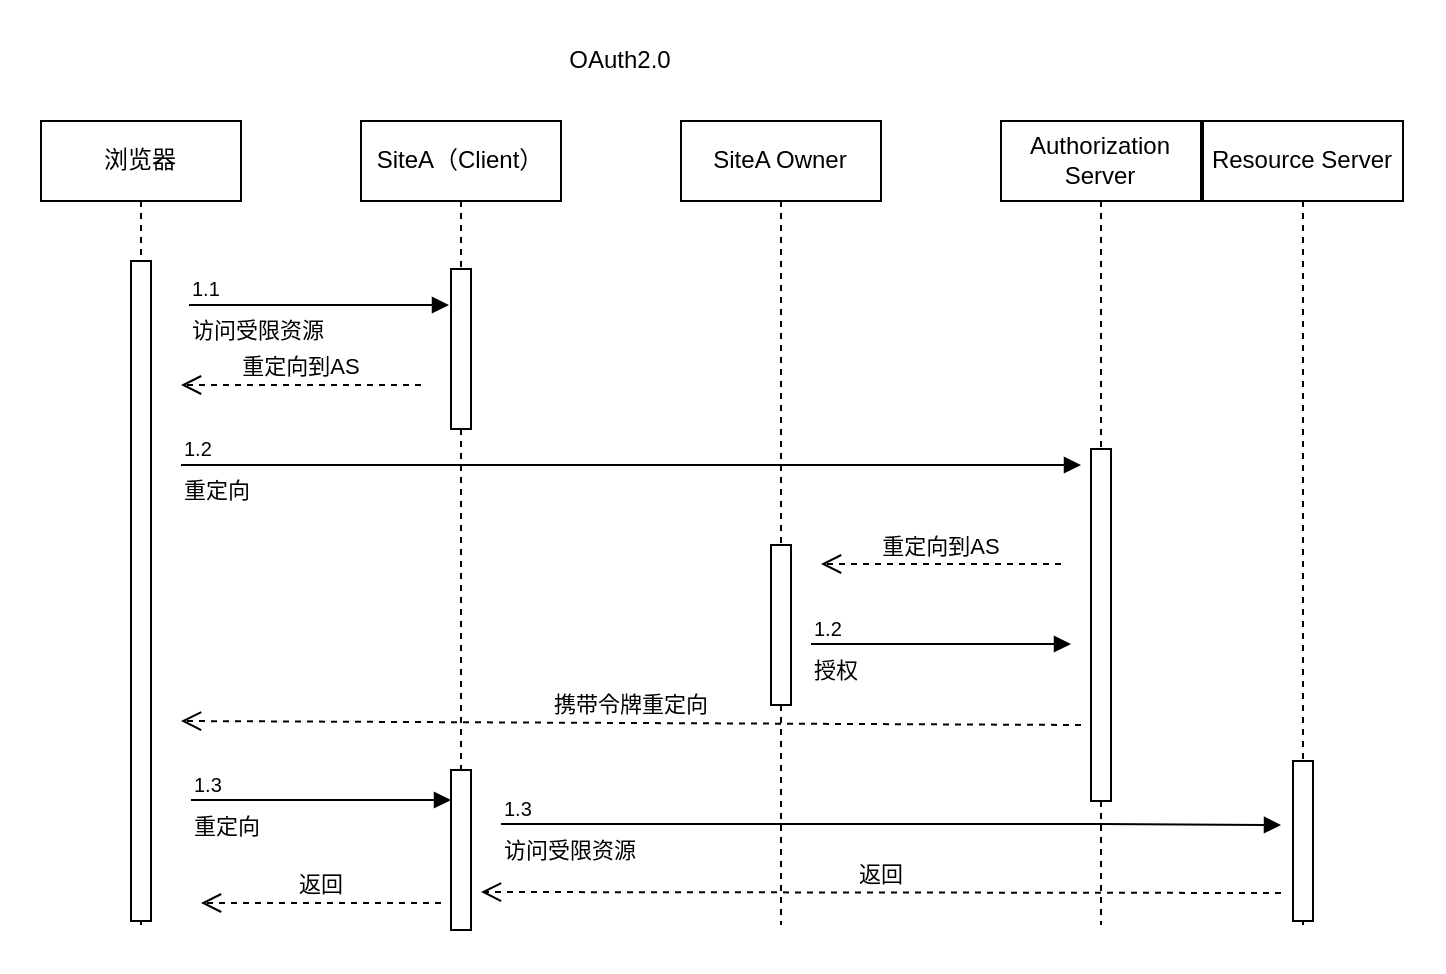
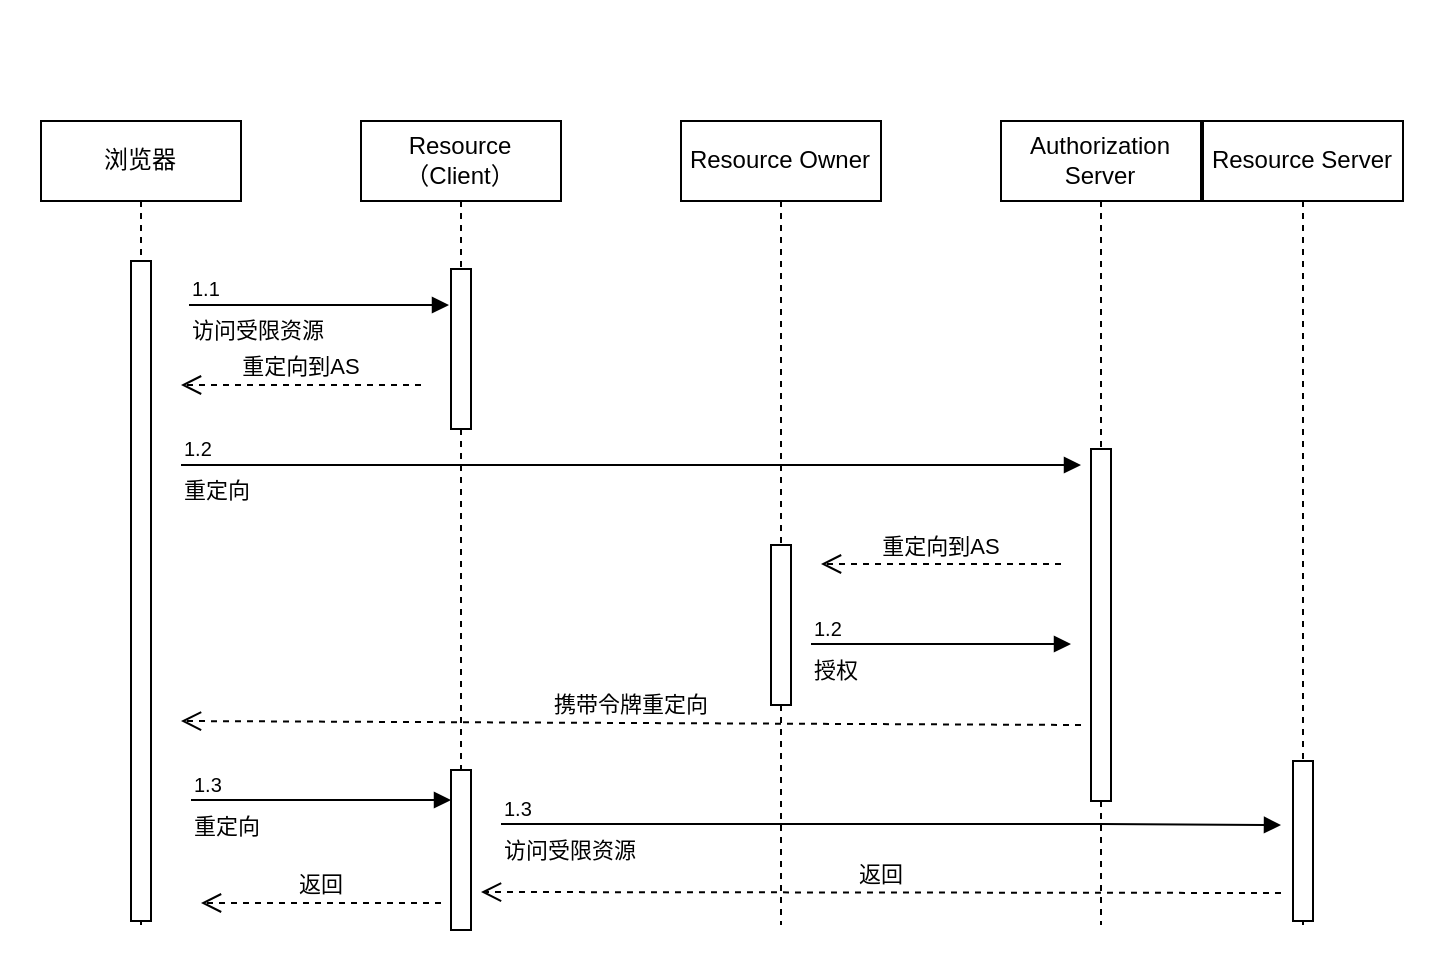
node "OAuth2.0": removed
node "SiteA（Client）": label "SiteA（Client）" -> "Resource（Client）"
node "SiteA Owner": label "SiteA Owner" -> "Resource Owner"
